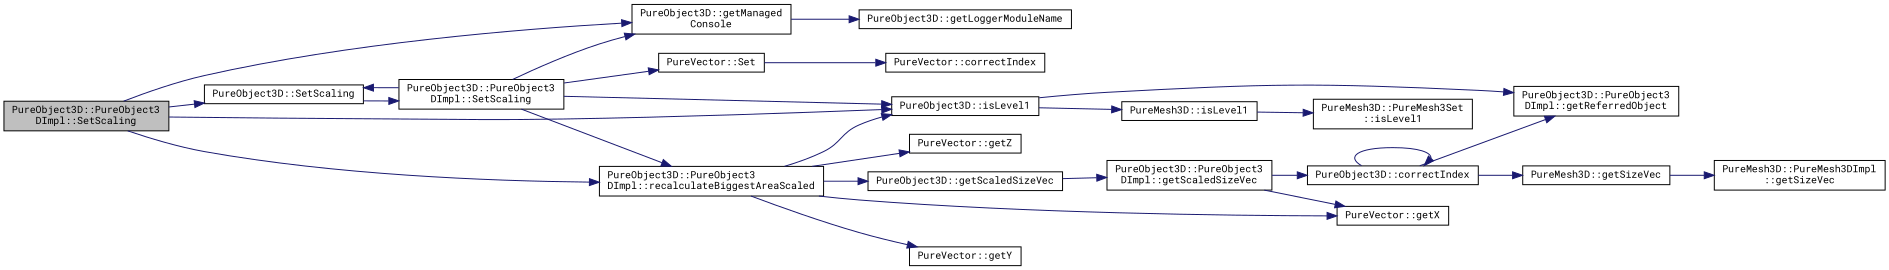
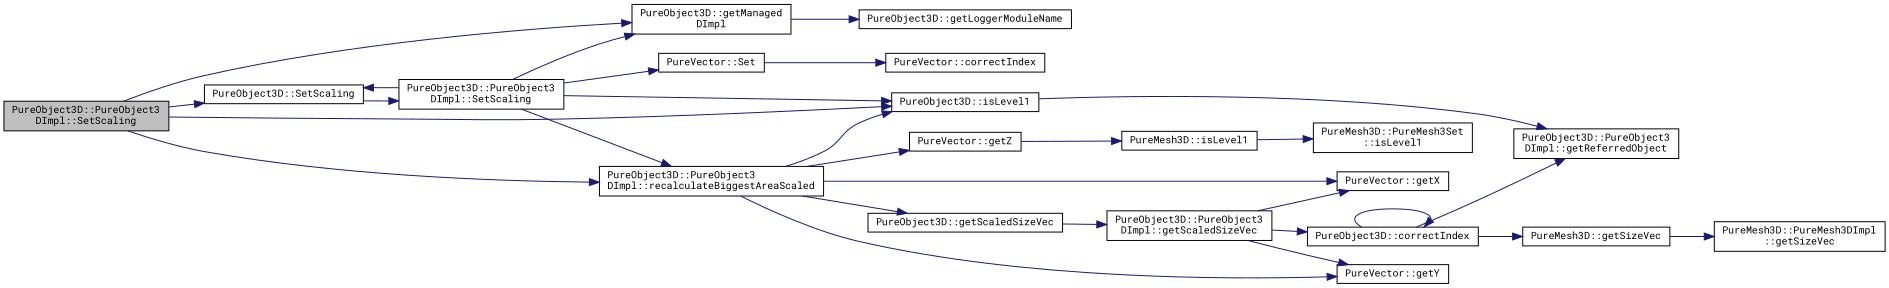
node "PureObject3D::getManaged Console": label "PureObject3D::getManaged Console" -> "PureObject3D::getManaged DImpl"
edge "PureObject3D::isLevel1" -> "PureMesh3D::isLevel1": now "PureVector::getZ" -> "PureMesh3D::isLevel1"
edge "PureObject3D::PureObject3 DImpl::getScaledSizeVec" -> "PureVector::getY": added
